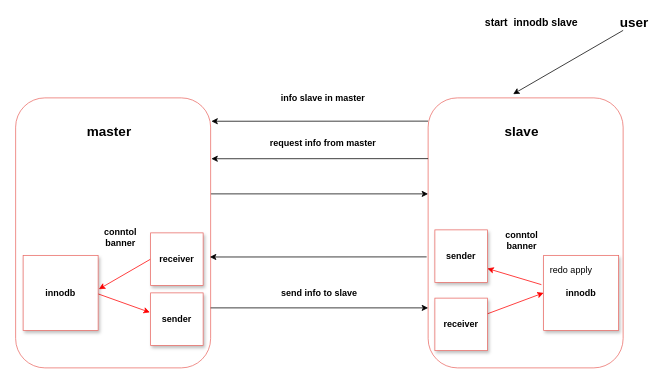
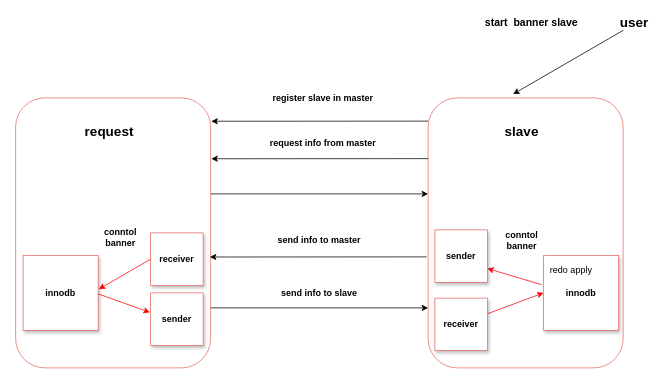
node "start innodb slave": label "start innodb slave" -> "start banner slave"
node "info slave in master": label "info slave in master" -> "register slave in master"
node "master": label "master" -> "request"
node "send info to master": added
